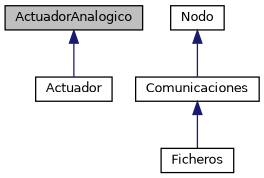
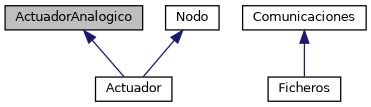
edge "Comunicaciones" -> "Nodo": now "Actuador" -> "Nodo"
